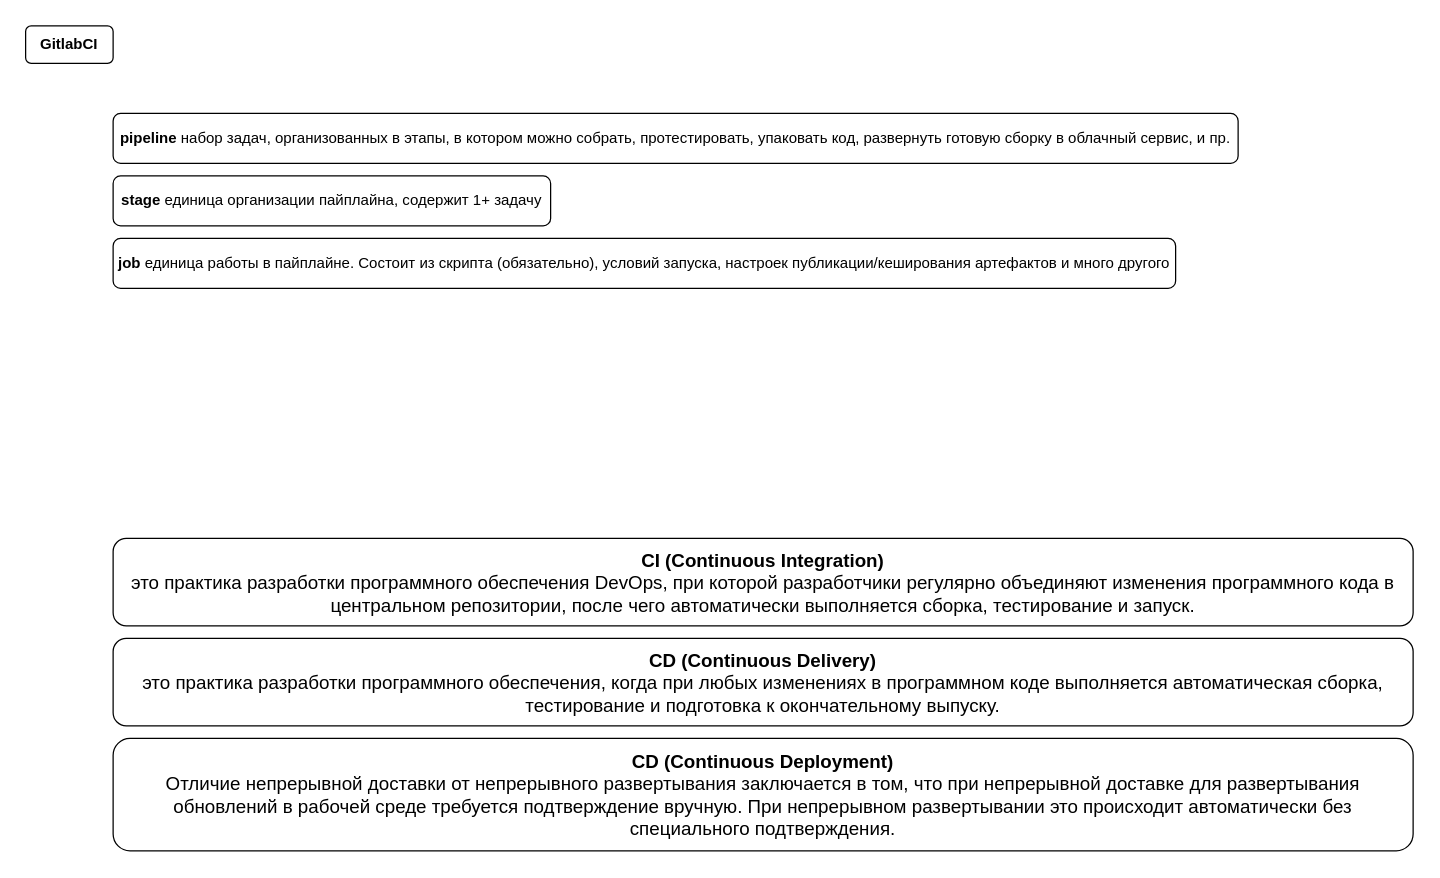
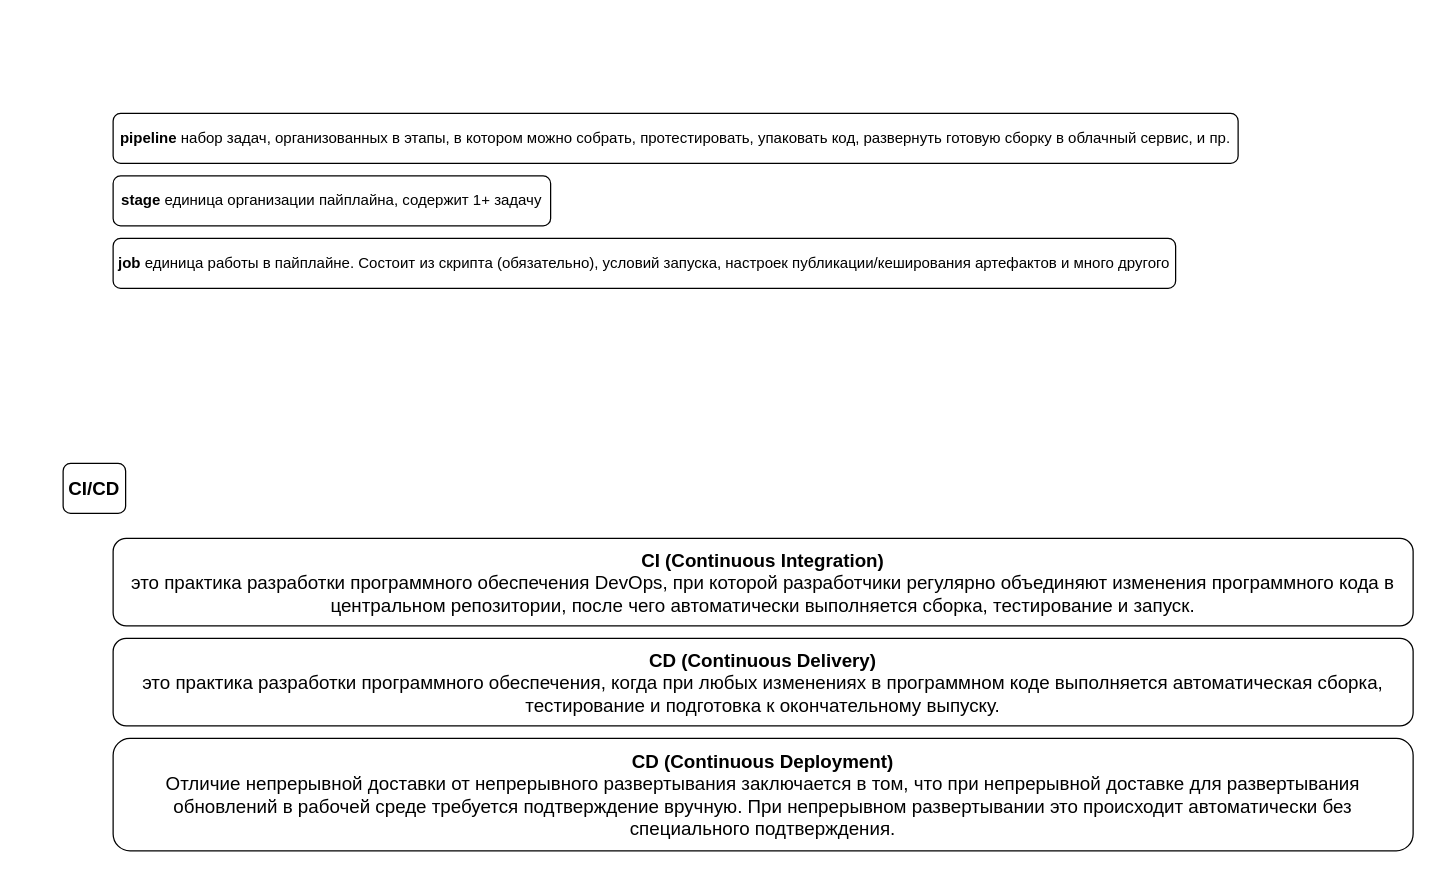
node "GitlabCI": removed
node "CI/CD": added
